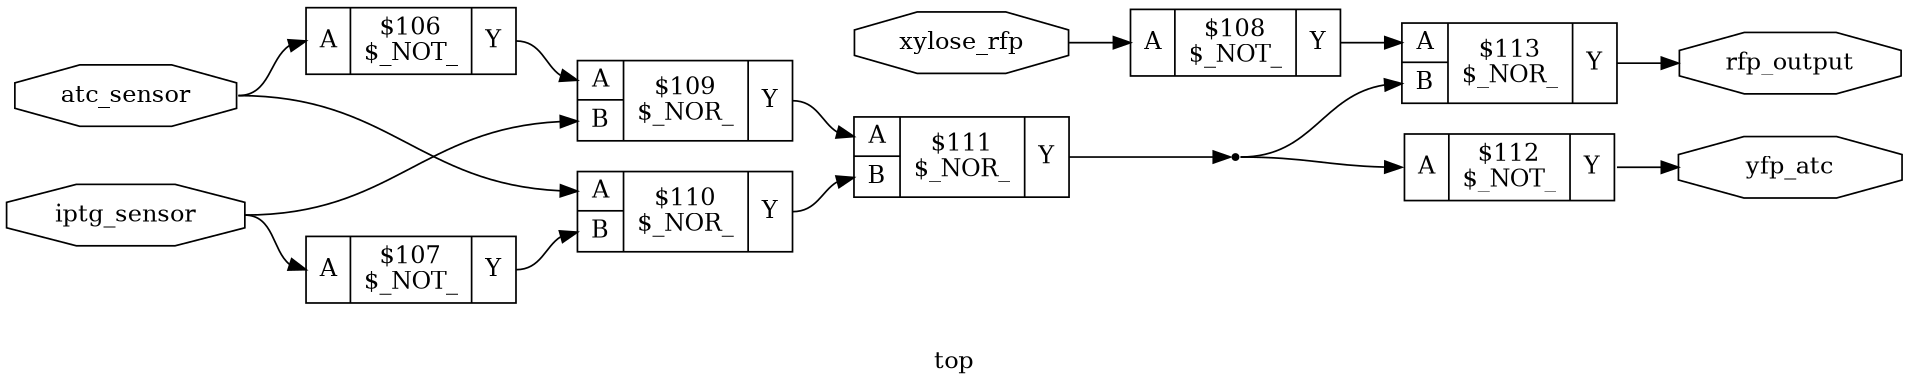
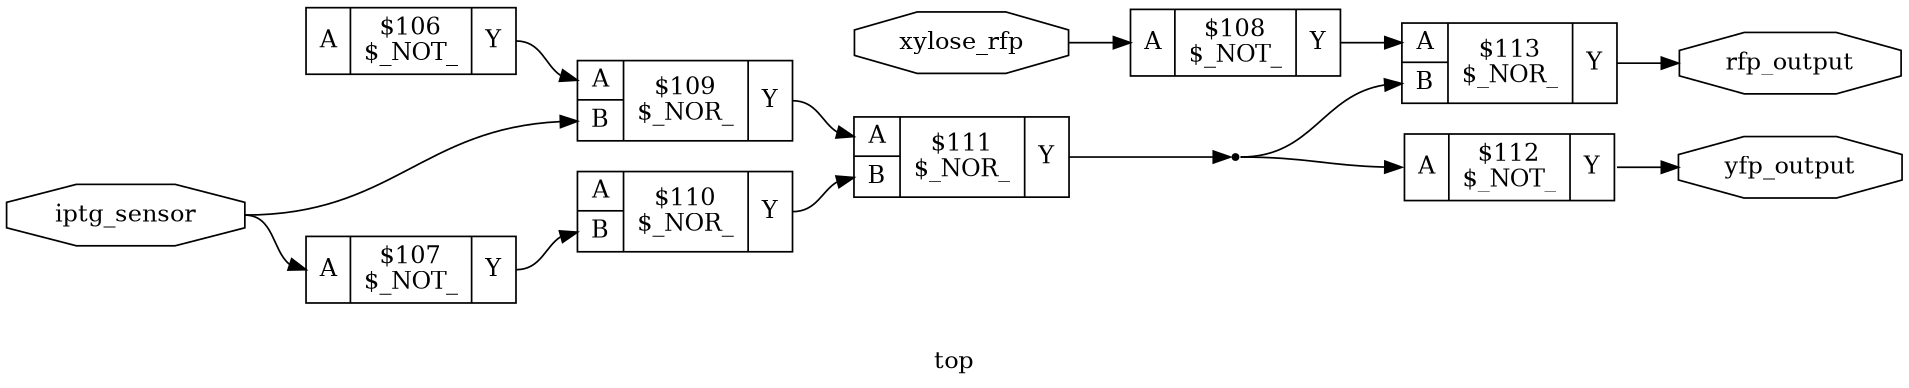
node "atc_sensor": removed
node "yfp_atc": label "yfp_atc" -> "yfp_output"
